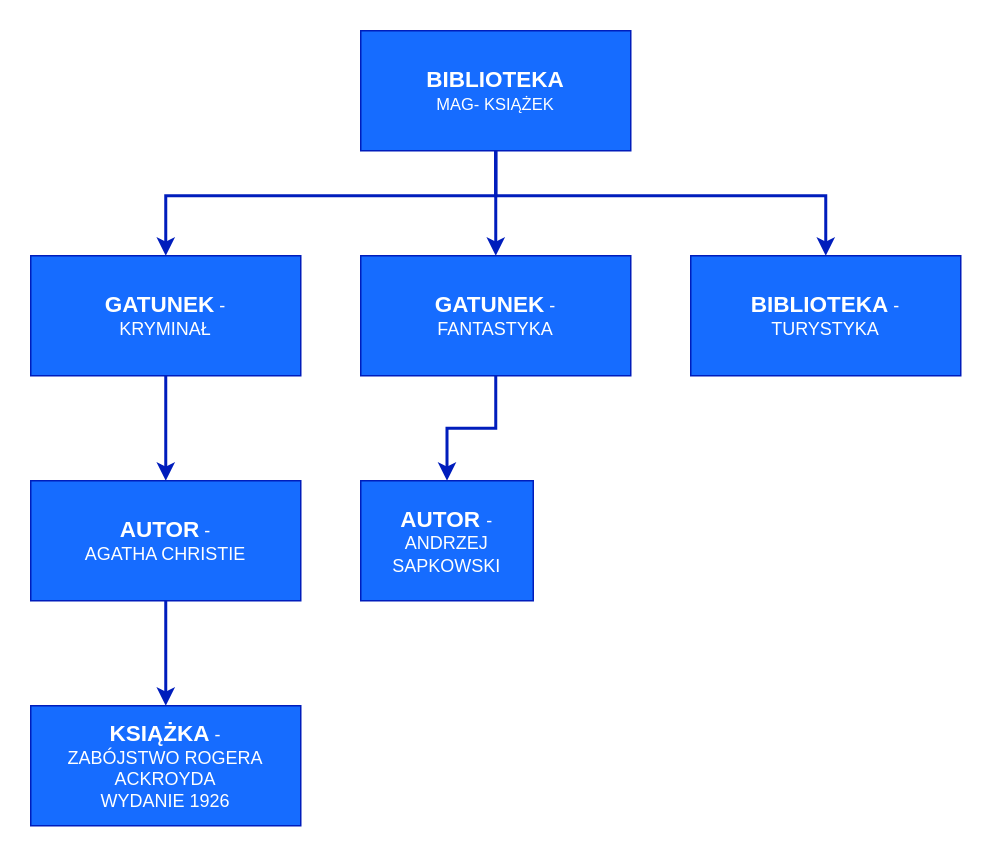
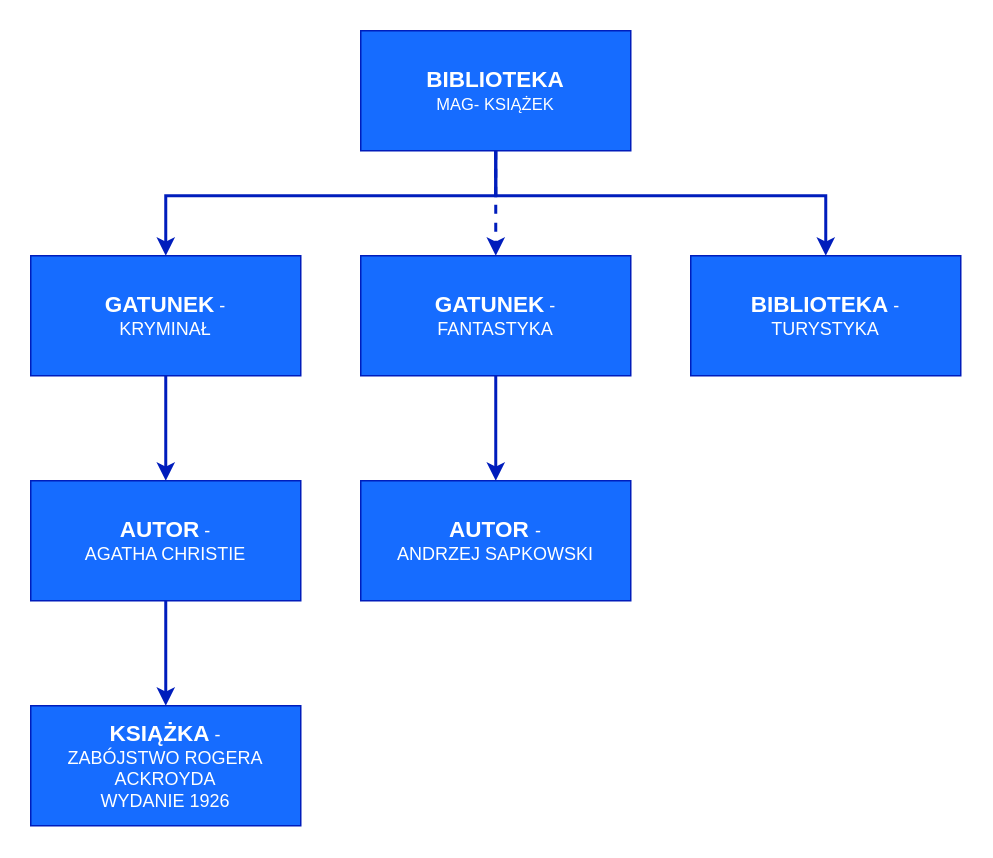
edge "BIBLIOTEKA MAG- KSIĄŻEK" -> "GATUNEK - FANTASTYKA": style solid -> dashed
node "AUTOR - ANDRZEJ SAPKOWSKI": size 173x120 -> 270x120
